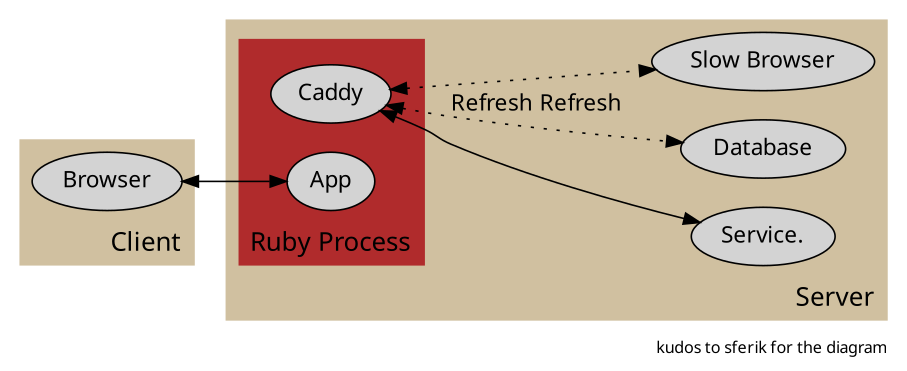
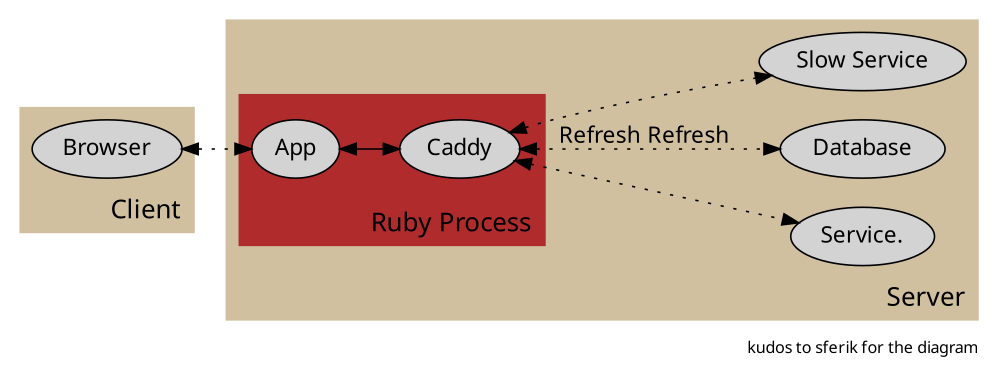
node "Slow Browser": label "Slow Browser" -> "Slow Service"
edge "App" -- "Caddy": added
edge "Caddy" -- "Service.": style solid -> dotted
edge "Browser" -- "App": style solid -> dotted
